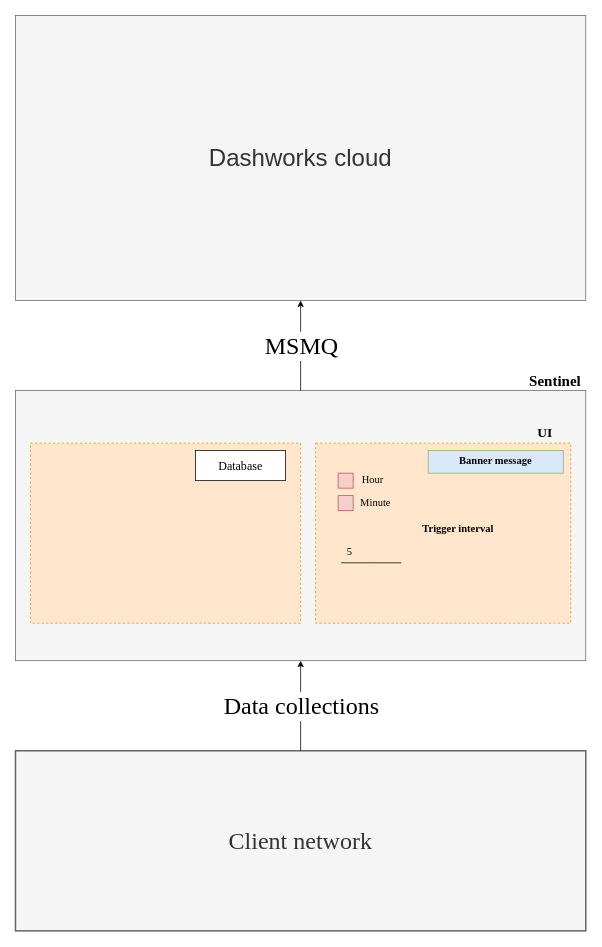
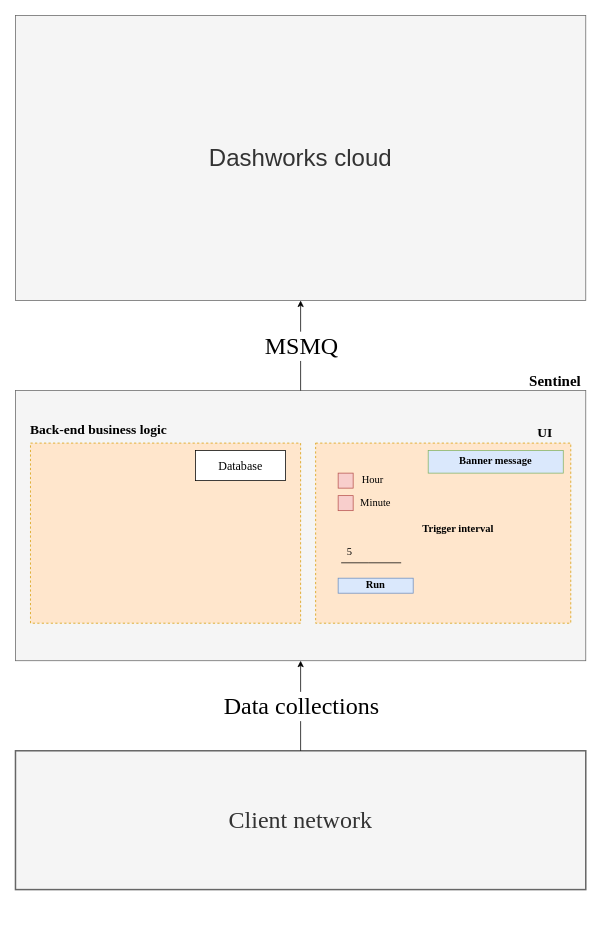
node "Back-end business logic": added
node "Run": added
node "Client network": size 570x180 -> 570x139
